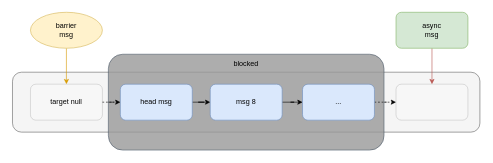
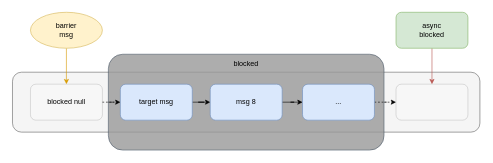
node "async msg": label "async msg" -> "async blocked"
node "target null": label "target null" -> "blocked null"
node "head msg": label "head msg" -> "target msg"
